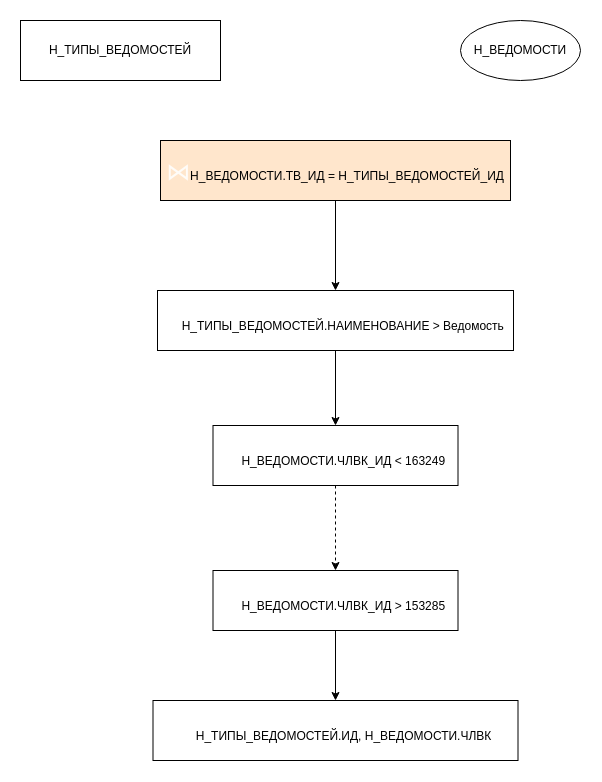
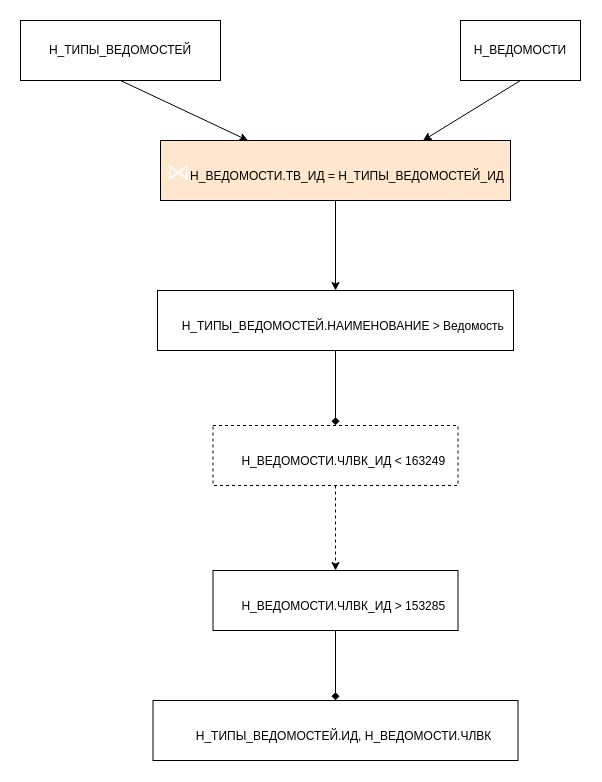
node "Н_ВЕДОМОСТИ": shape ellipse -> rectangle
edge "Н_ТИПЫ_ВЕДОМОСТЕЙ" -> "⋈Н_ВЕДОМОСТИ.ТВ_ИД = Н_ТИПЫ_ВЕДОМОСТЕЙ_ИД": added
edge "Н_ВЕДОМОСТИ" -> "⋈Н_ВЕДОМОСТИ.ТВ_ИД = Н_ТИПЫ_ВЕДОМОСТЕЙ_ИД": added
edge "σН_ТИПЫ_ВЕДОМОСТЕЙ.НАИМЕНОВАНИЕ > Ведомость" -> "σН_ВЕДОМОСТИ.ЧЛВК_ИД < 163249": arrowhead classic -> diamond
node "σН_ВЕДОМОСТИ.ЧЛВК_ИД < 163249": style solid -> dashed
edge "σН_ВЕДОМОСТИ.ЧЛВК_ИД > 153285" -> "πН_ТИПЫ_ВЕДОМОСТЕЙ.ИД, Н_ВЕДОМОСТИ.ЧЛВК": arrowhead classic -> diamond
